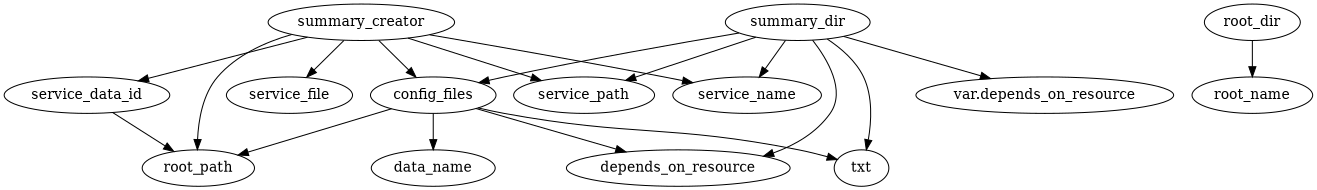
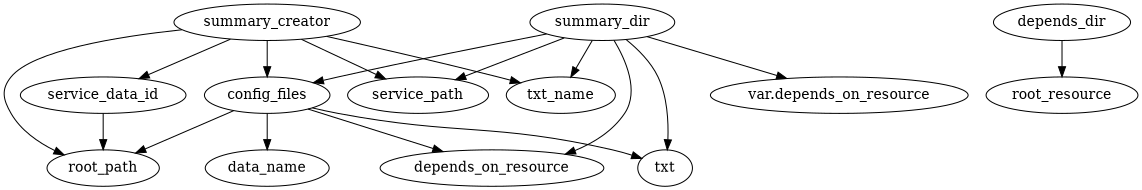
node "root_dir": label "root_dir" -> "depends_dir"
node "service_file": removed
node "service_name": label "service_name" -> "txt_name"
node "root_name": label "root_name" -> "root_resource"
